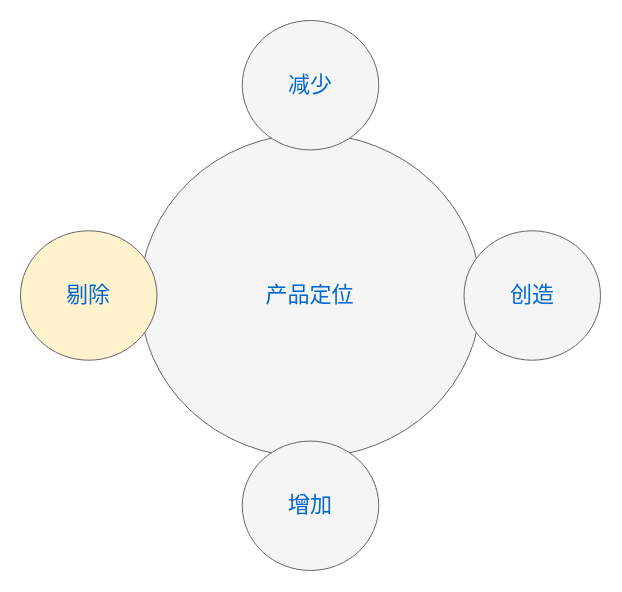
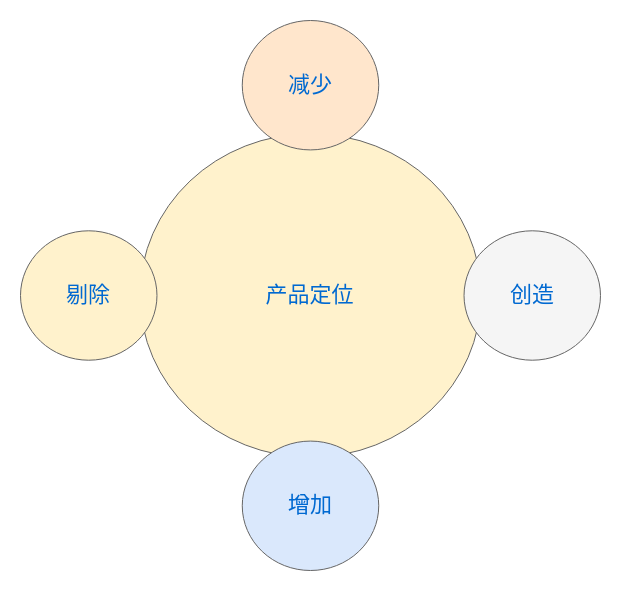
node "减少": fillcolor #f5f5f5 -> #ffe6cc
node "产品定位": fillcolor #f5f5f5 -> #fff2cc
node "增加": fillcolor #f5f5f5 -> #dae8fc
